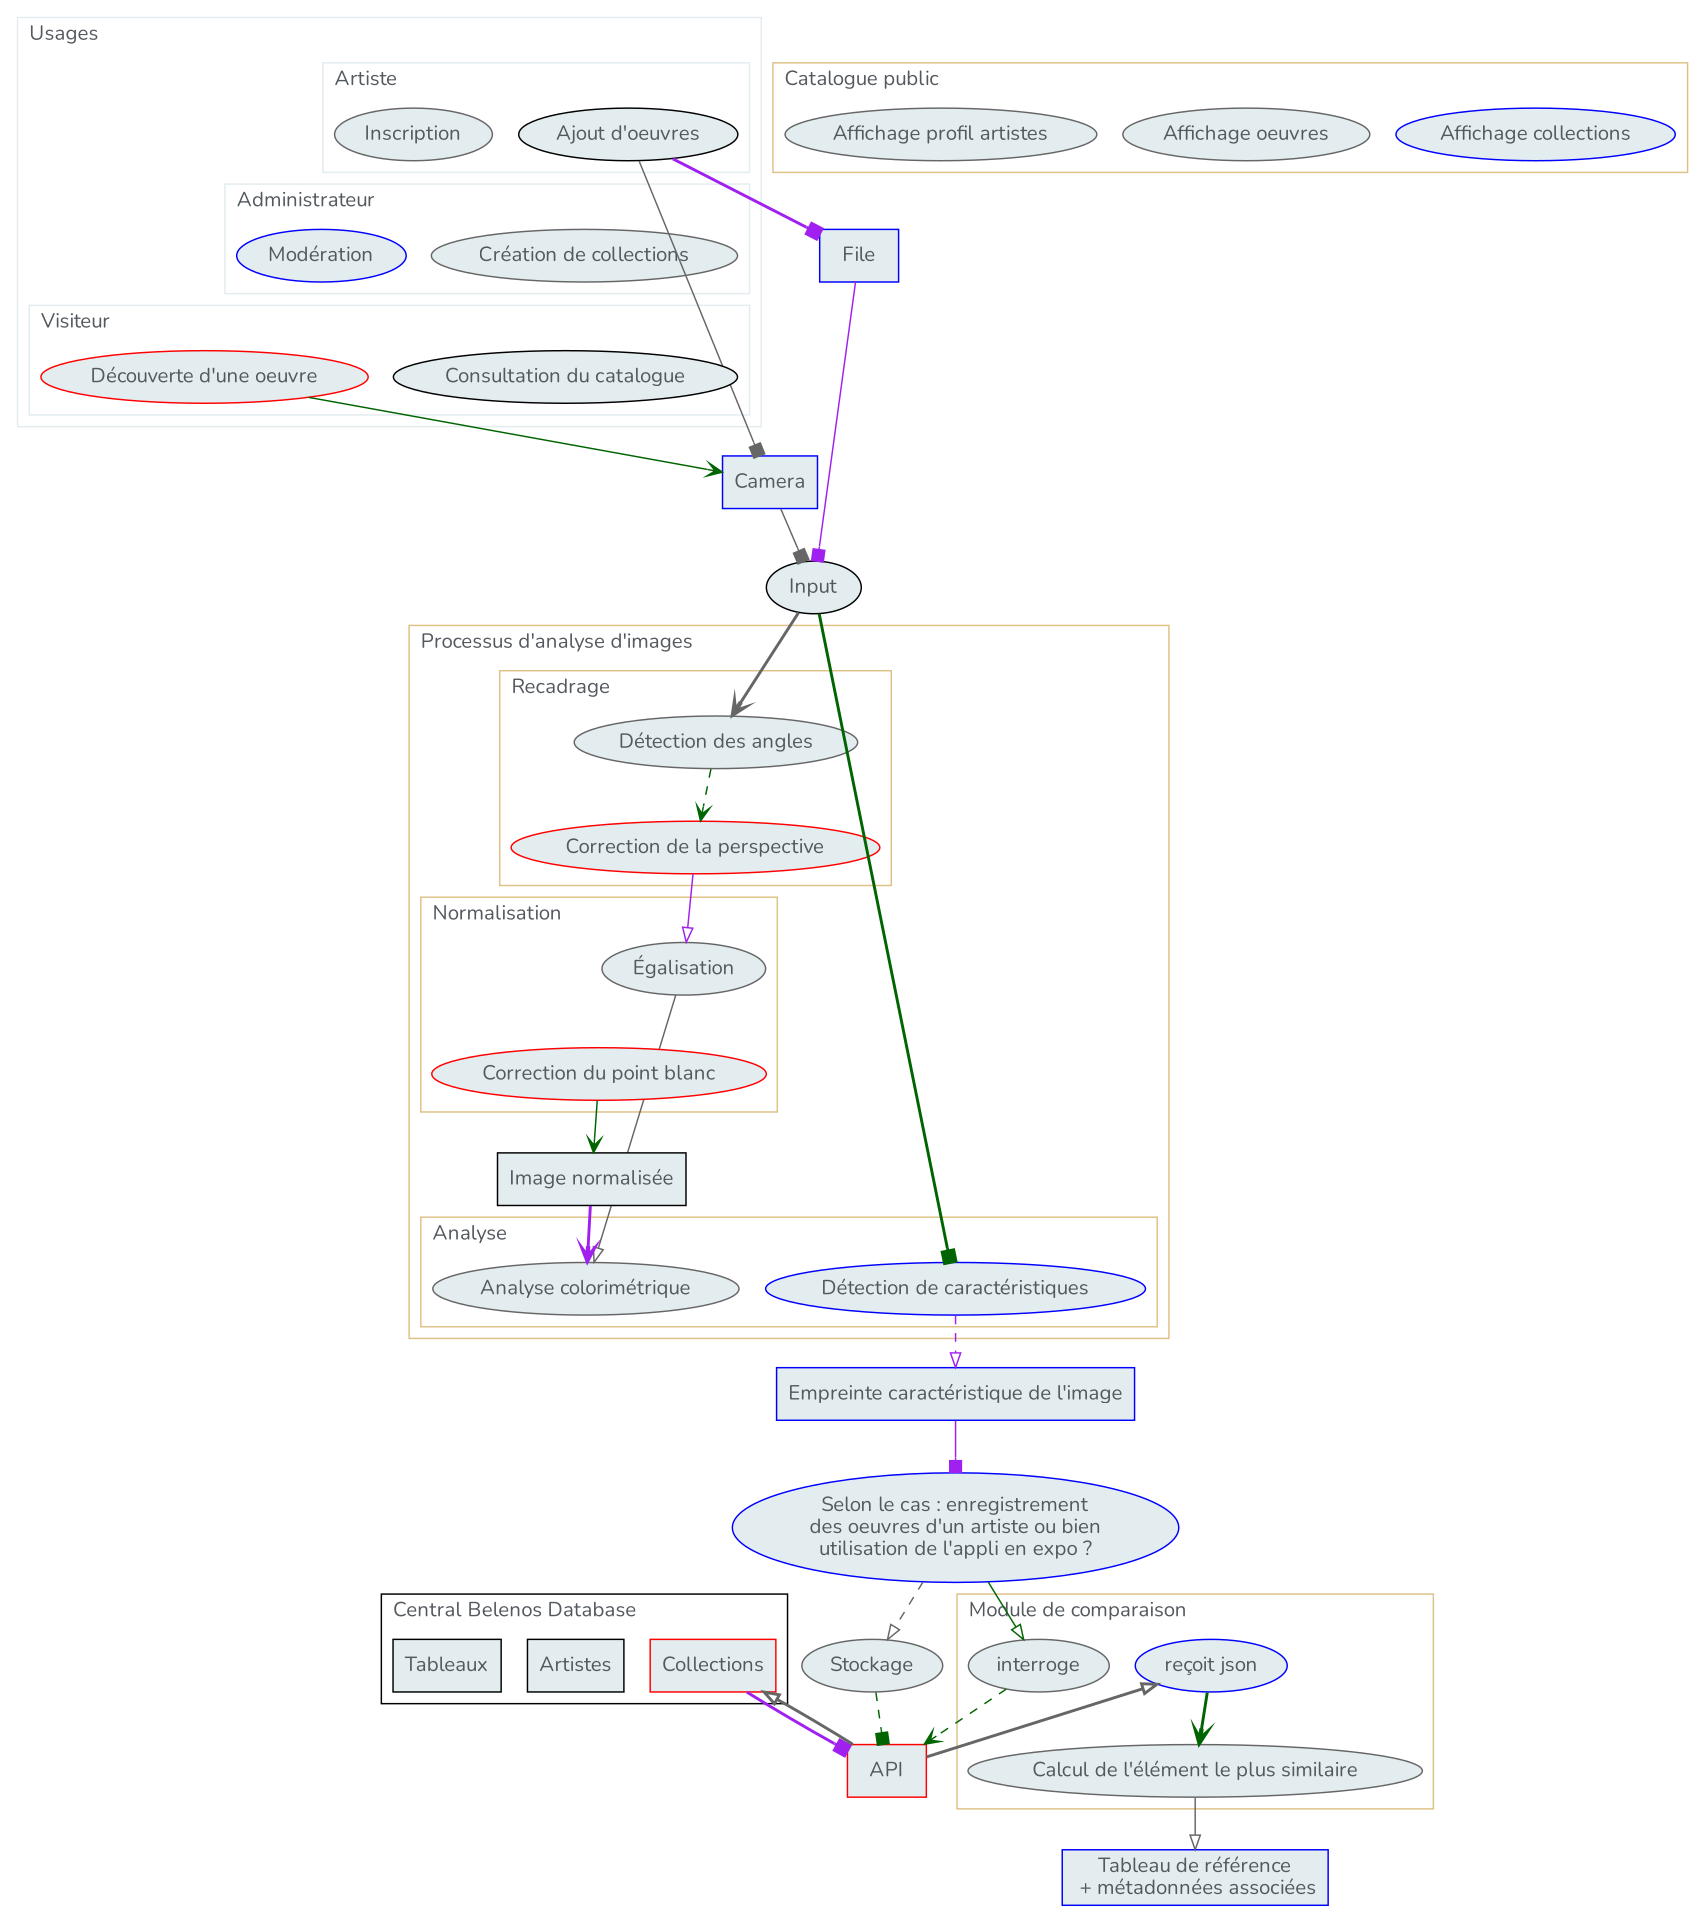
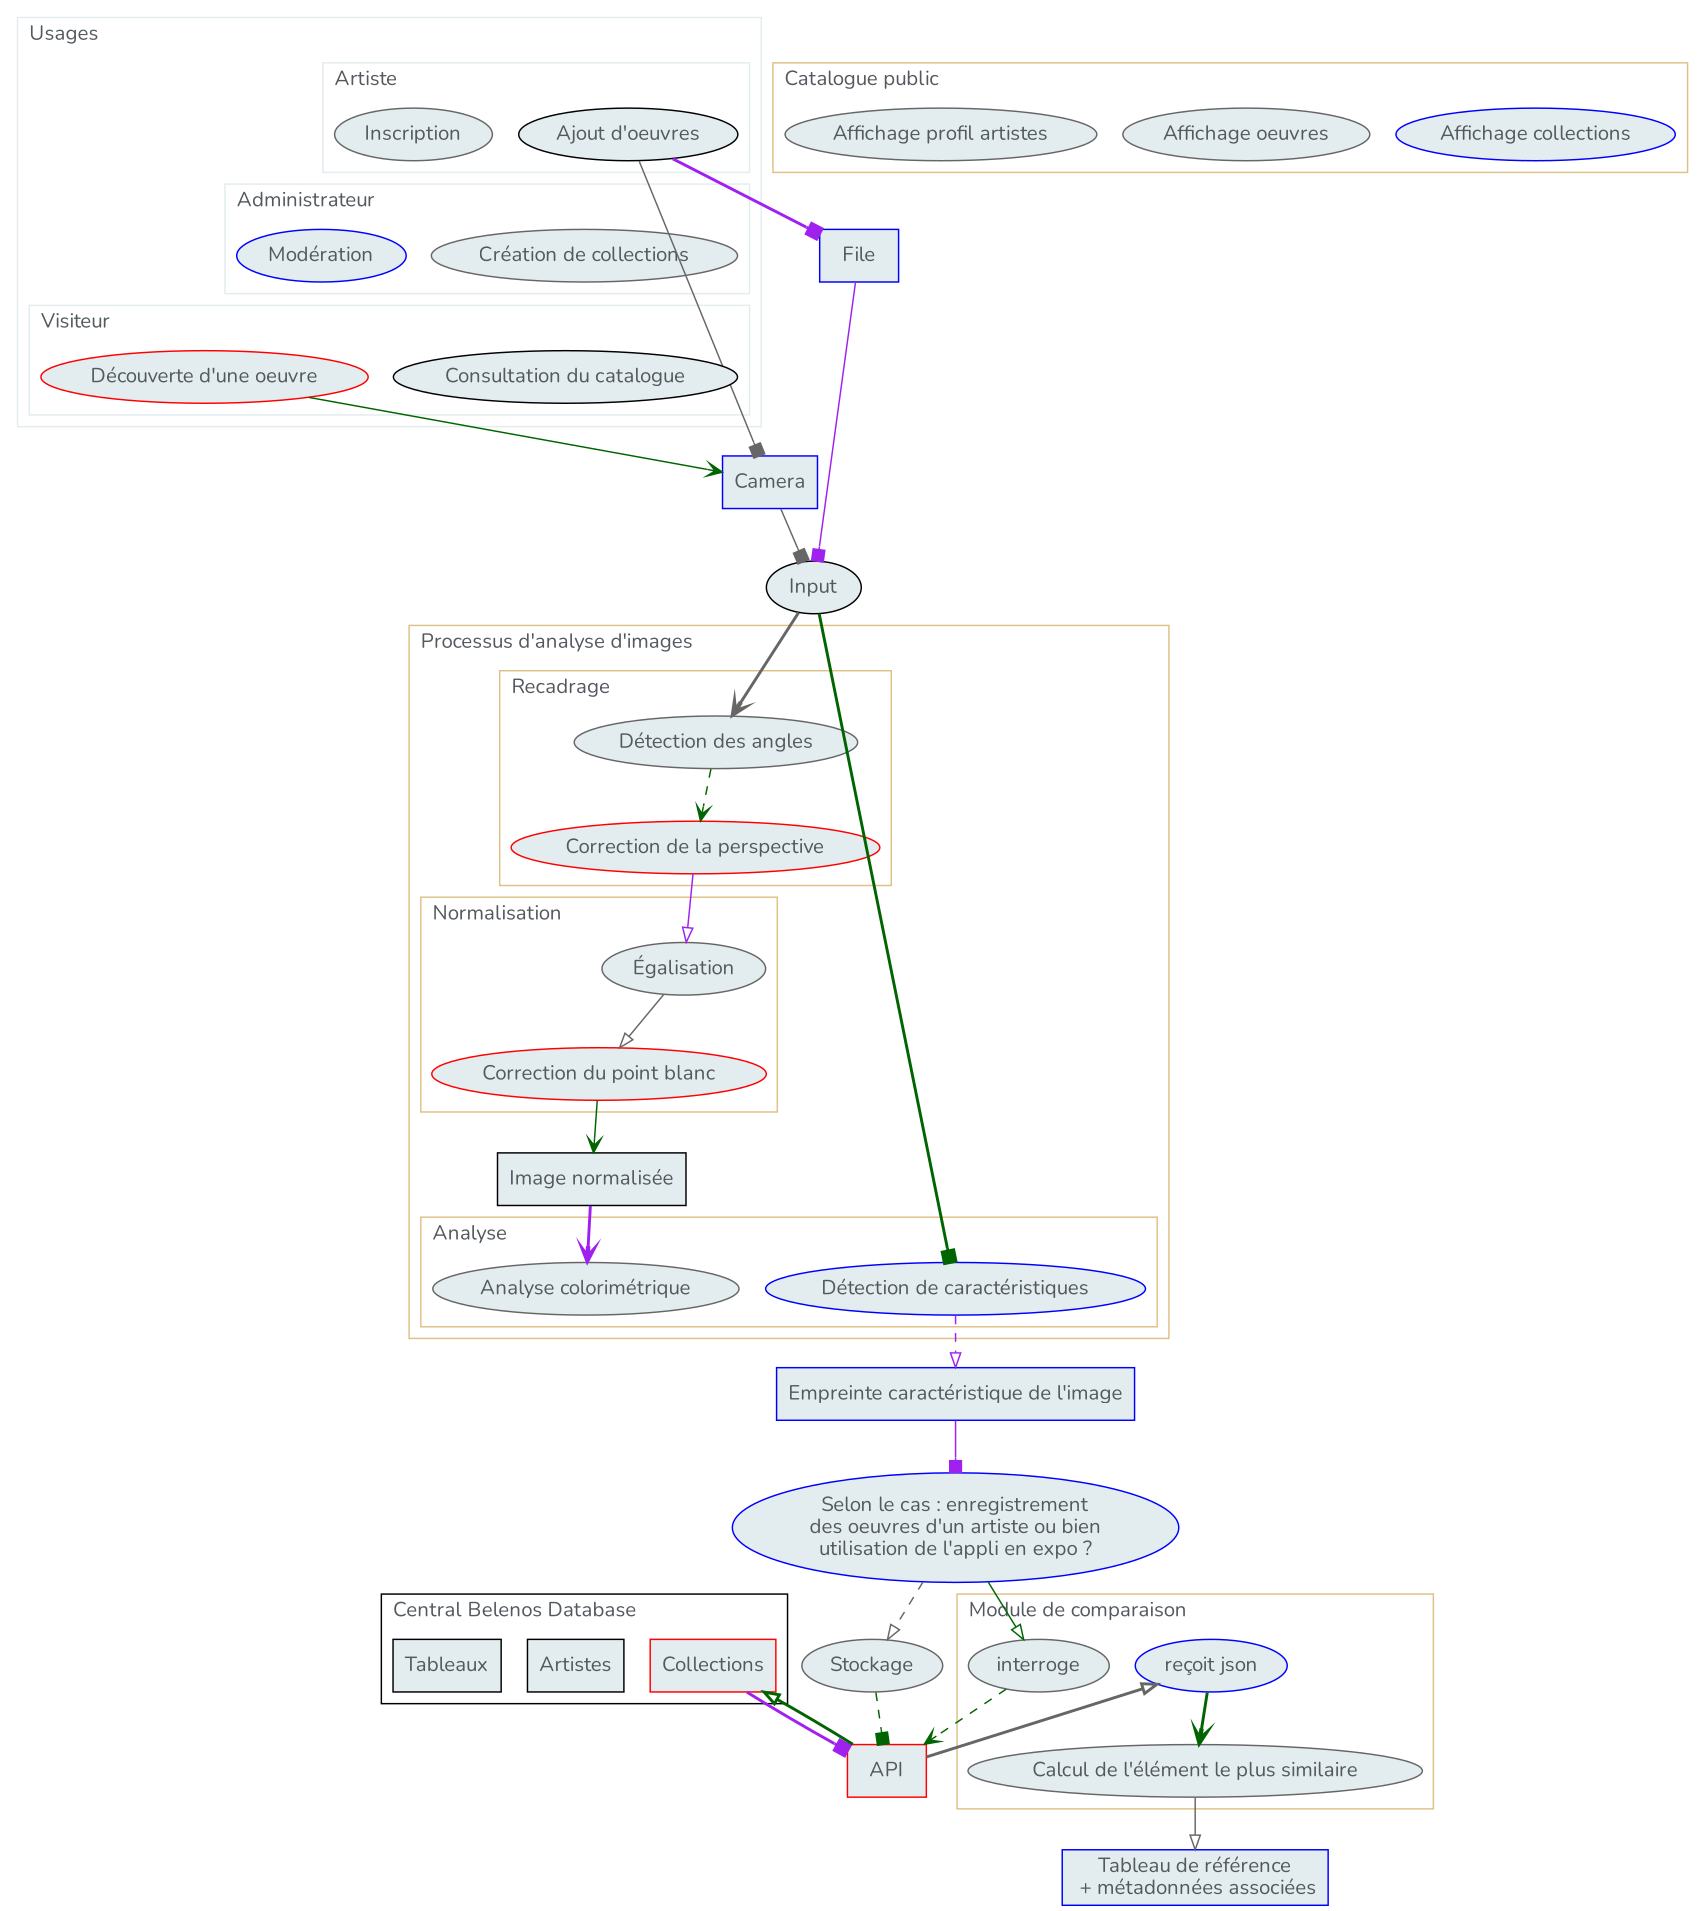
edge "Égalisation" -> "Analyse colorimétrique": now "Égalisation" -> "Correction du point blanc"
edge "API" -> "Collections": color gray40 -> darkgreen
